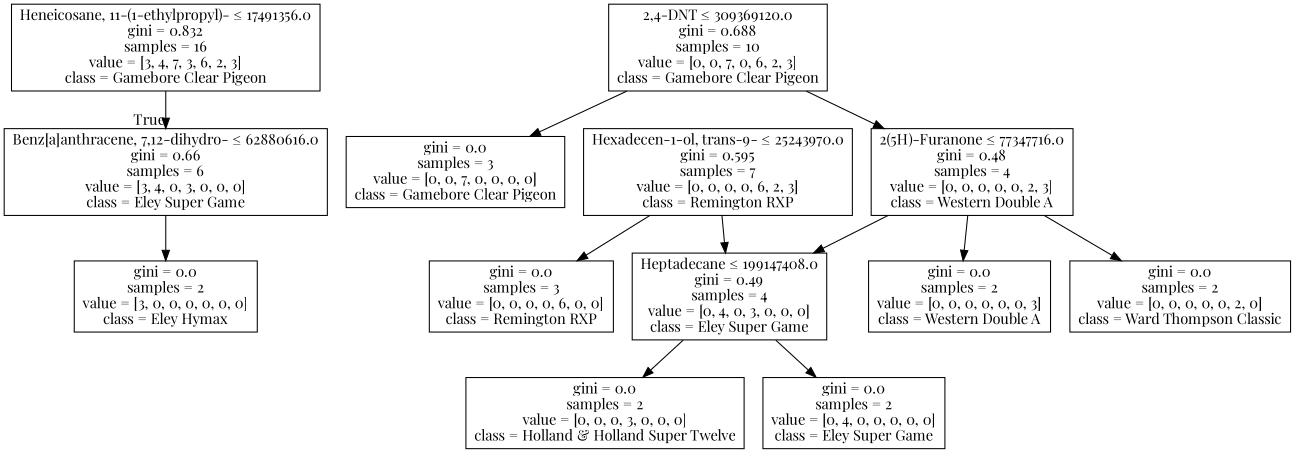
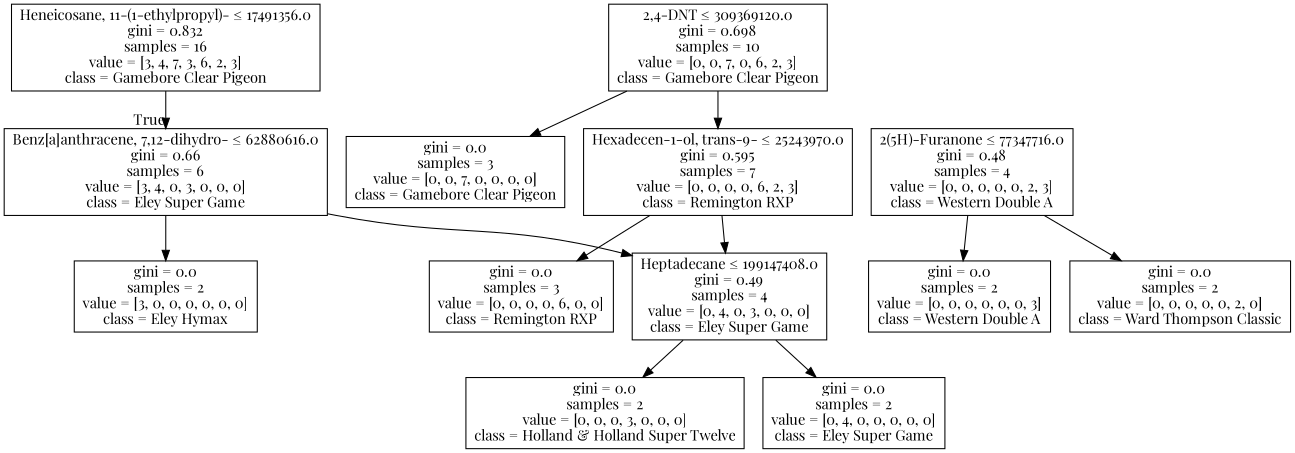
node "2,4-DNT ≤ 309369120.0": text "gini = 0.688" -> "gini = 0.698"
edge "2,4-DNT ≤ 309369120.0" -> "2(5H)-Furanone ≤ 77347716.0": now "2,4-DNT ≤ 309369120.0" -> "Hexadecen-1-ol, trans-9- ≤ 25243970.0"
edge "2(5H)-Furanone ≤ 77347716.0" -> "Heptadecane ≤ 199147408.0": now "Benz[a]anthracene, 7,12-dihydro- ≤ 62880616.0" -> "Heptadecane ≤ 199147408.0"
